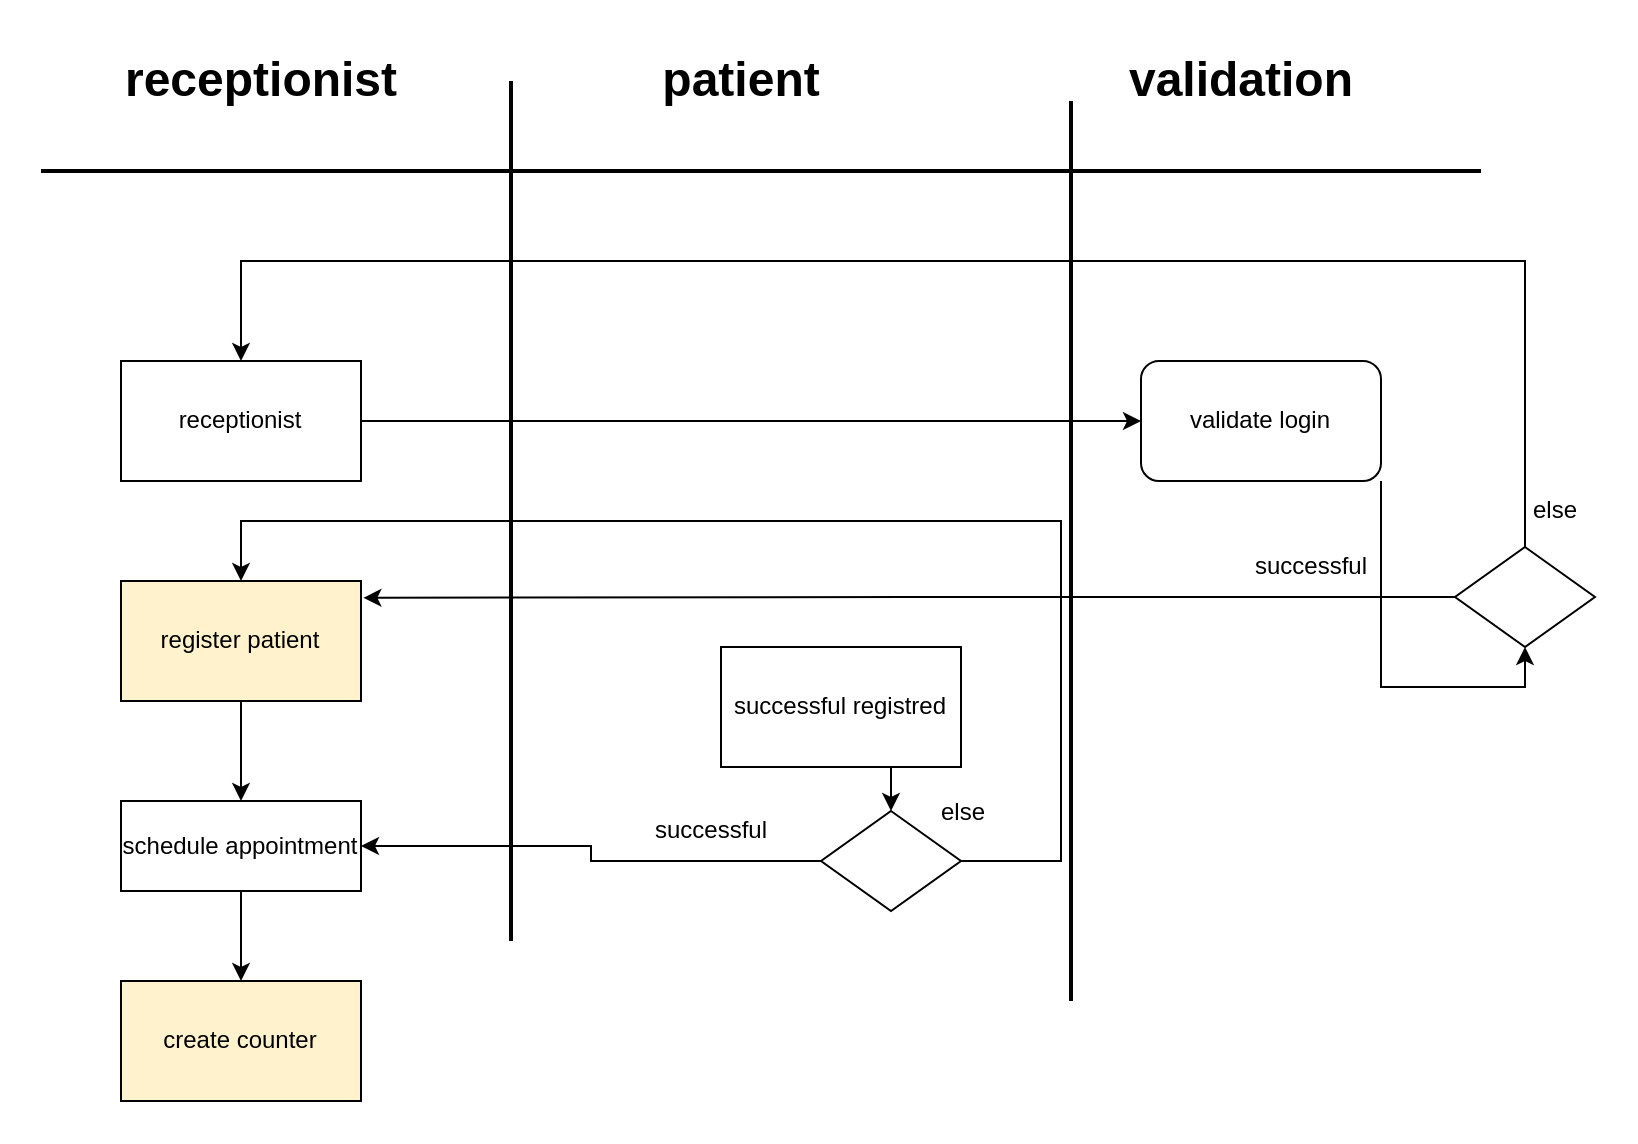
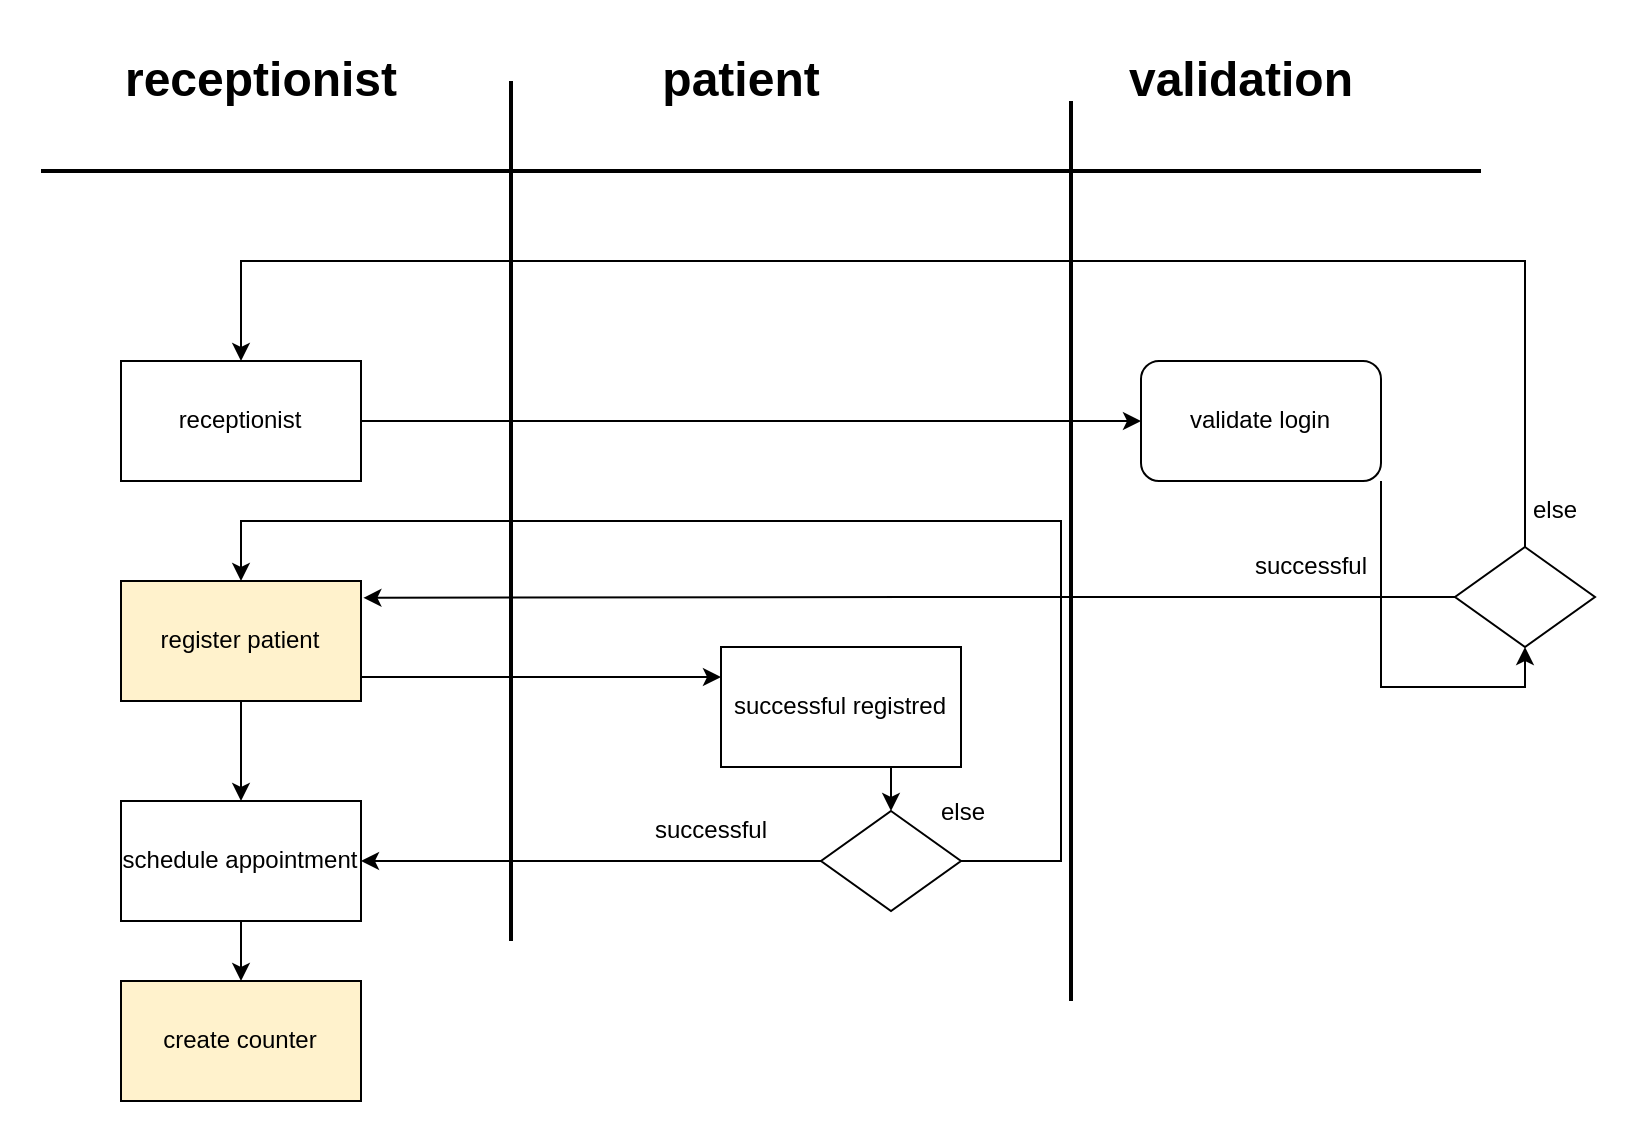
edge "register patient" -> "successful registred": added
node "schedule appointment": size 240x90 -> 240x120
